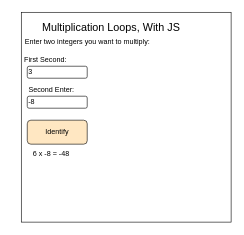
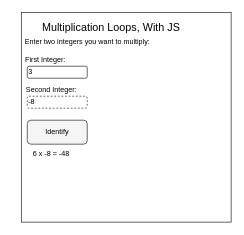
node "First Second:": label "First Second:" -> "First Integer:"
node "Second Enter:": label "Second Enter:" -> "Second Integer:"
node "-8": style solid -> dashed
node "Identify": fillcolor #ffe7c2 -> #f5f5f5
